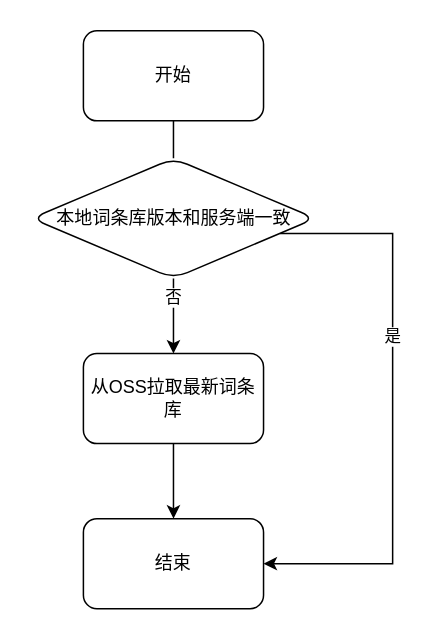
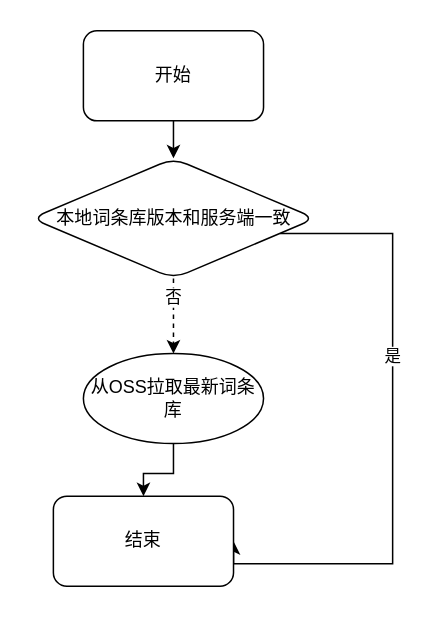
edge "开始" -- "本地词条库版本和服务端一致": arrowhead none -> classic
edge "本地词条库版本和服务端一致" -> "从OSS拉取最新词条库": style solid -> dashed
node "从OSS拉取最新词条库": shape rounded rectangle -> ellipse
node "结束": moved (173, 563) -> (143, 541)
